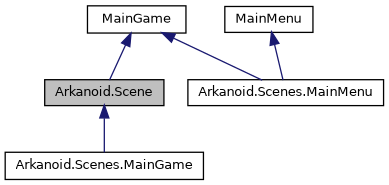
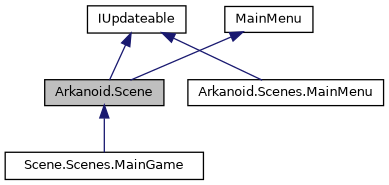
node "MainGame": label "MainGame" -> "IUpdateable"
edge "Arkanoid.Scenes.MainMenu" -> "MainMenu": now "Arkanoid.Scene" -> "MainMenu"
node "Arkanoid.Scenes.MainGame": label "Arkanoid.Scenes.MainGame" -> "Scene.Scenes.MainGame"
